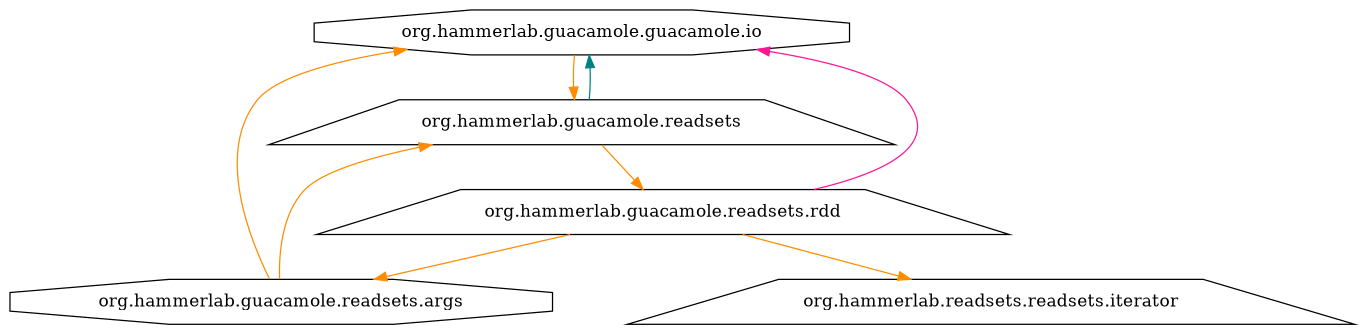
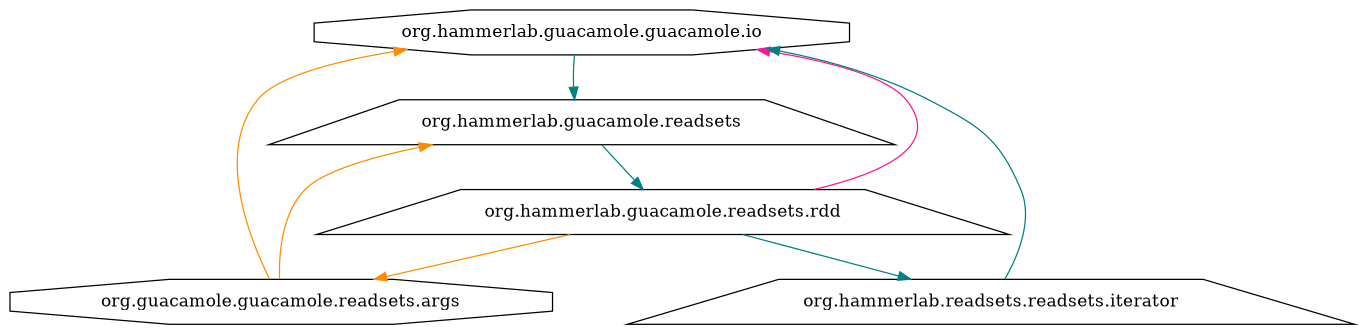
edge "org.hammerlab.guacamole.guacamole.io" -> "org.hammerlab.guacamole.readsets": color darkorange -> teal
edge "org.hammerlab.guacamole.readsets" -> "org.hammerlab.guacamole.guacamole.io": now "org.hammerlab.readsets.readsets.iterator" -> "org.hammerlab.guacamole.guacamole.io"
edge "org.hammerlab.guacamole.readsets" -> "org.hammerlab.guacamole.readsets.rdd": color darkorange -> teal
edge "org.hammerlab.guacamole.readsets.rdd" -> "org.hammerlab.readsets.readsets.iterator": color darkorange -> teal
node "org.hammerlab.guacamole.readsets.args": label "org.hammerlab.guacamole.readsets.args" -> "org.guacamole.guacamole.readsets.args"
